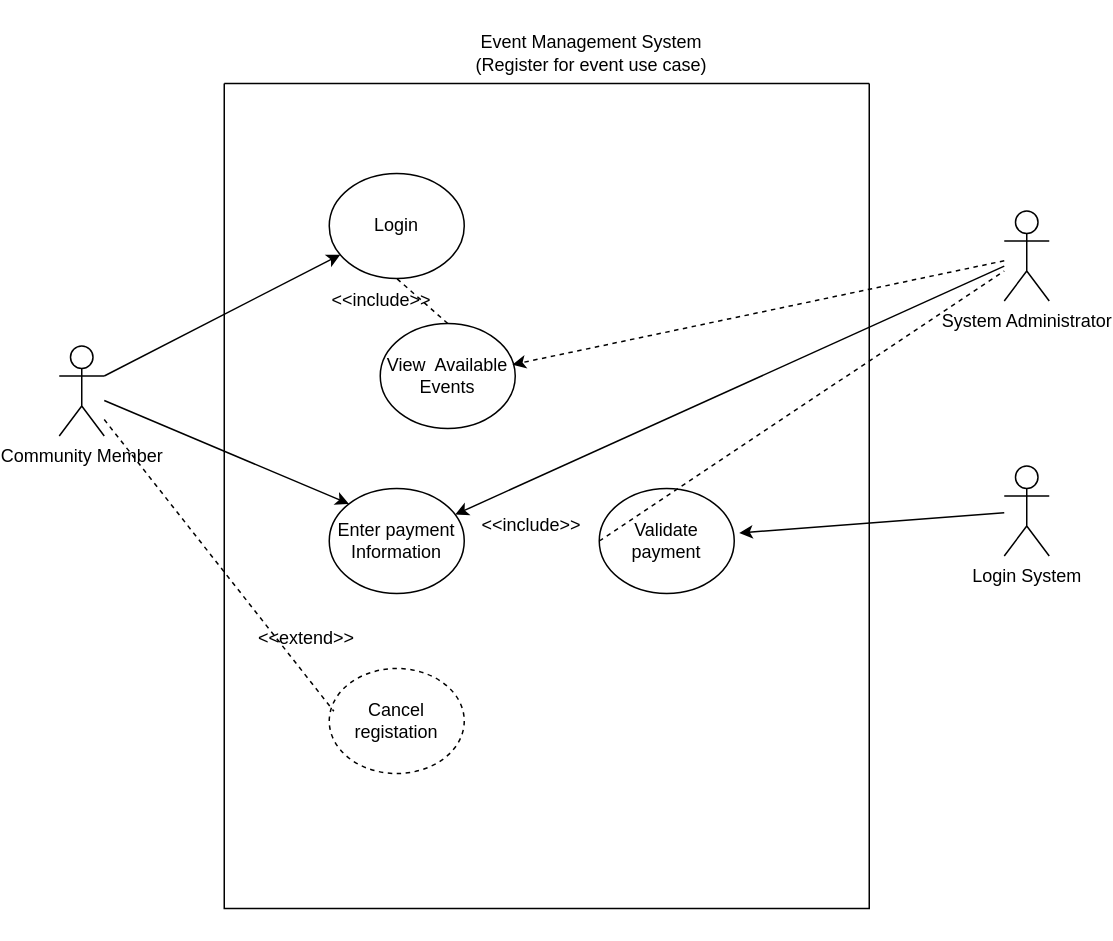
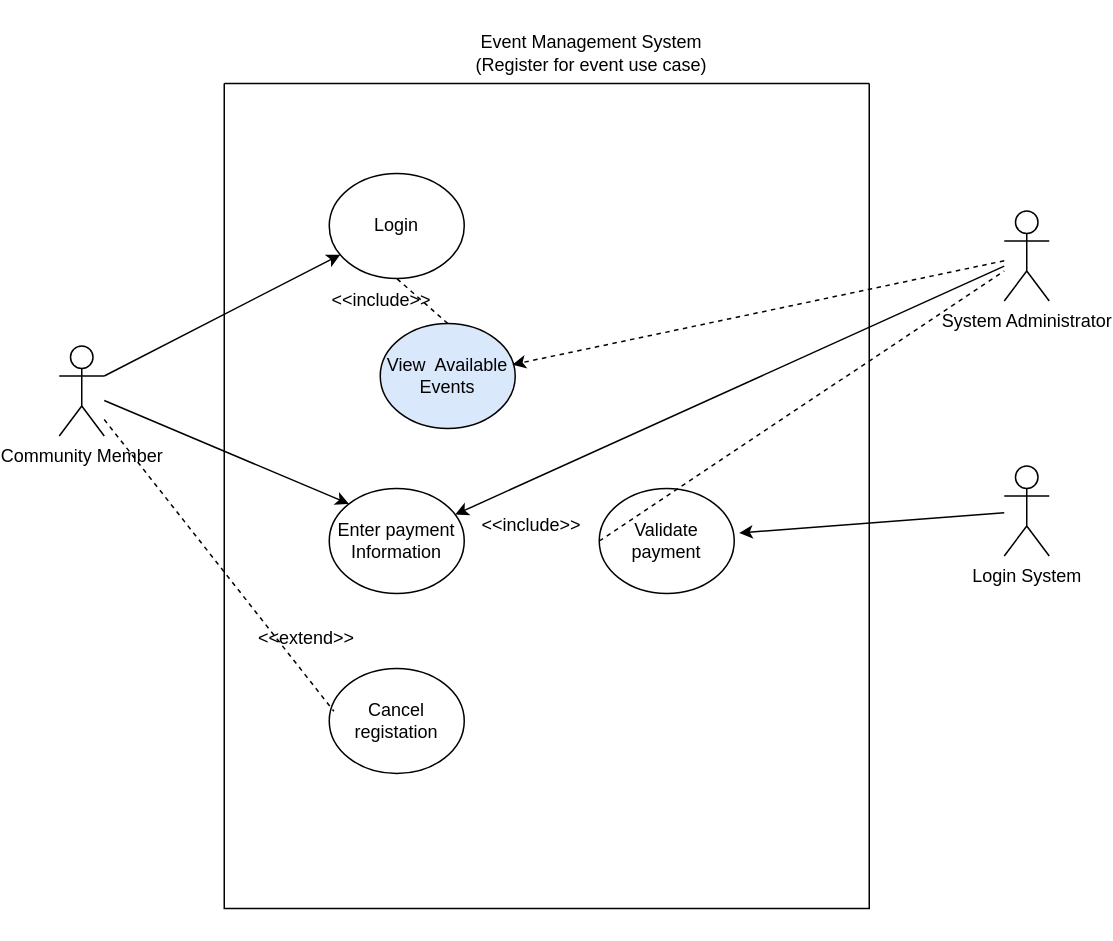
node "View Available Events": fillcolor #ffffff -> #dae8fc
node "Cancel registation": style dashed -> solid
